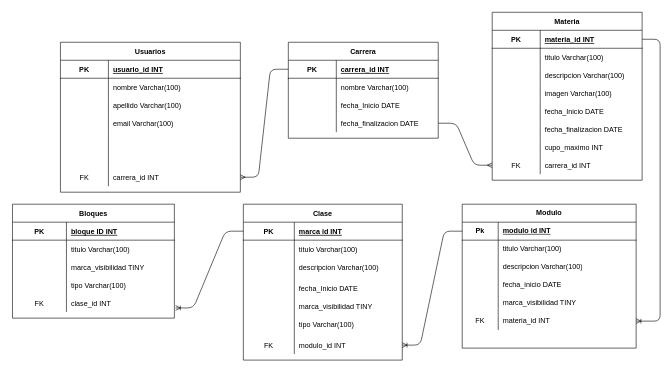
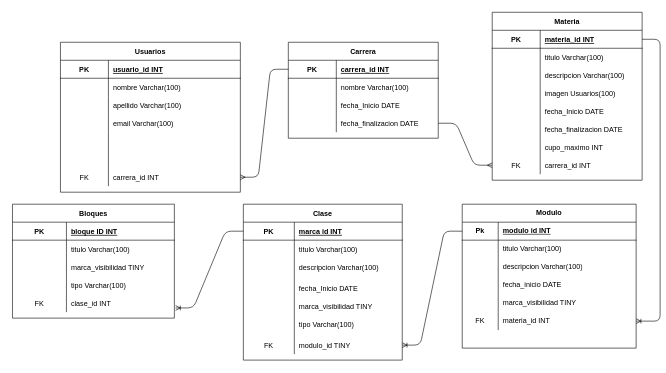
node "imagen Varchar(100)": label "imagen Varchar(100)" -> "imagen Usuarios(100)"
node "modulo_id INT": label "modulo_id INT" -> "modulo_id TINY"
